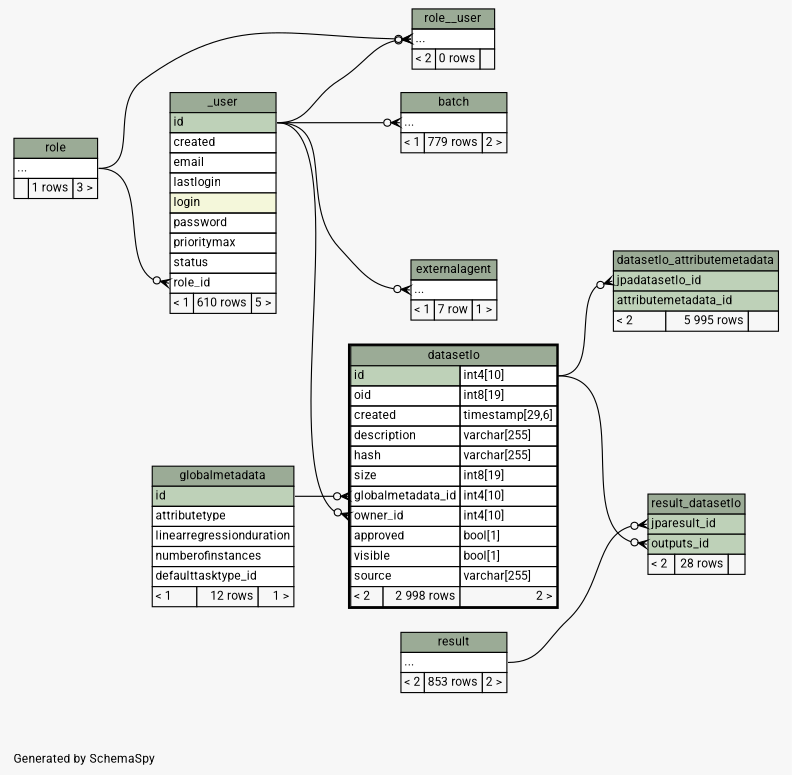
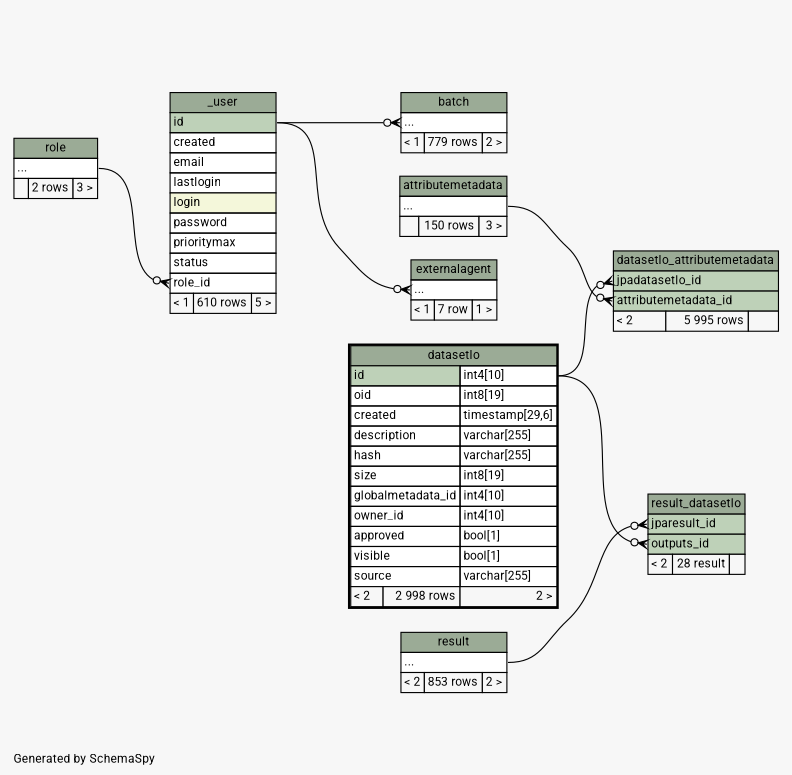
node "role__user": removed
node "role": text "1 rows" -> "2 rows"
node "attributemetadata": added
edge "_user" -> "datasetlo": removed
node "globalmetadata": removed
node "result_datasetlo": text "28 rows" -> "28 result"
